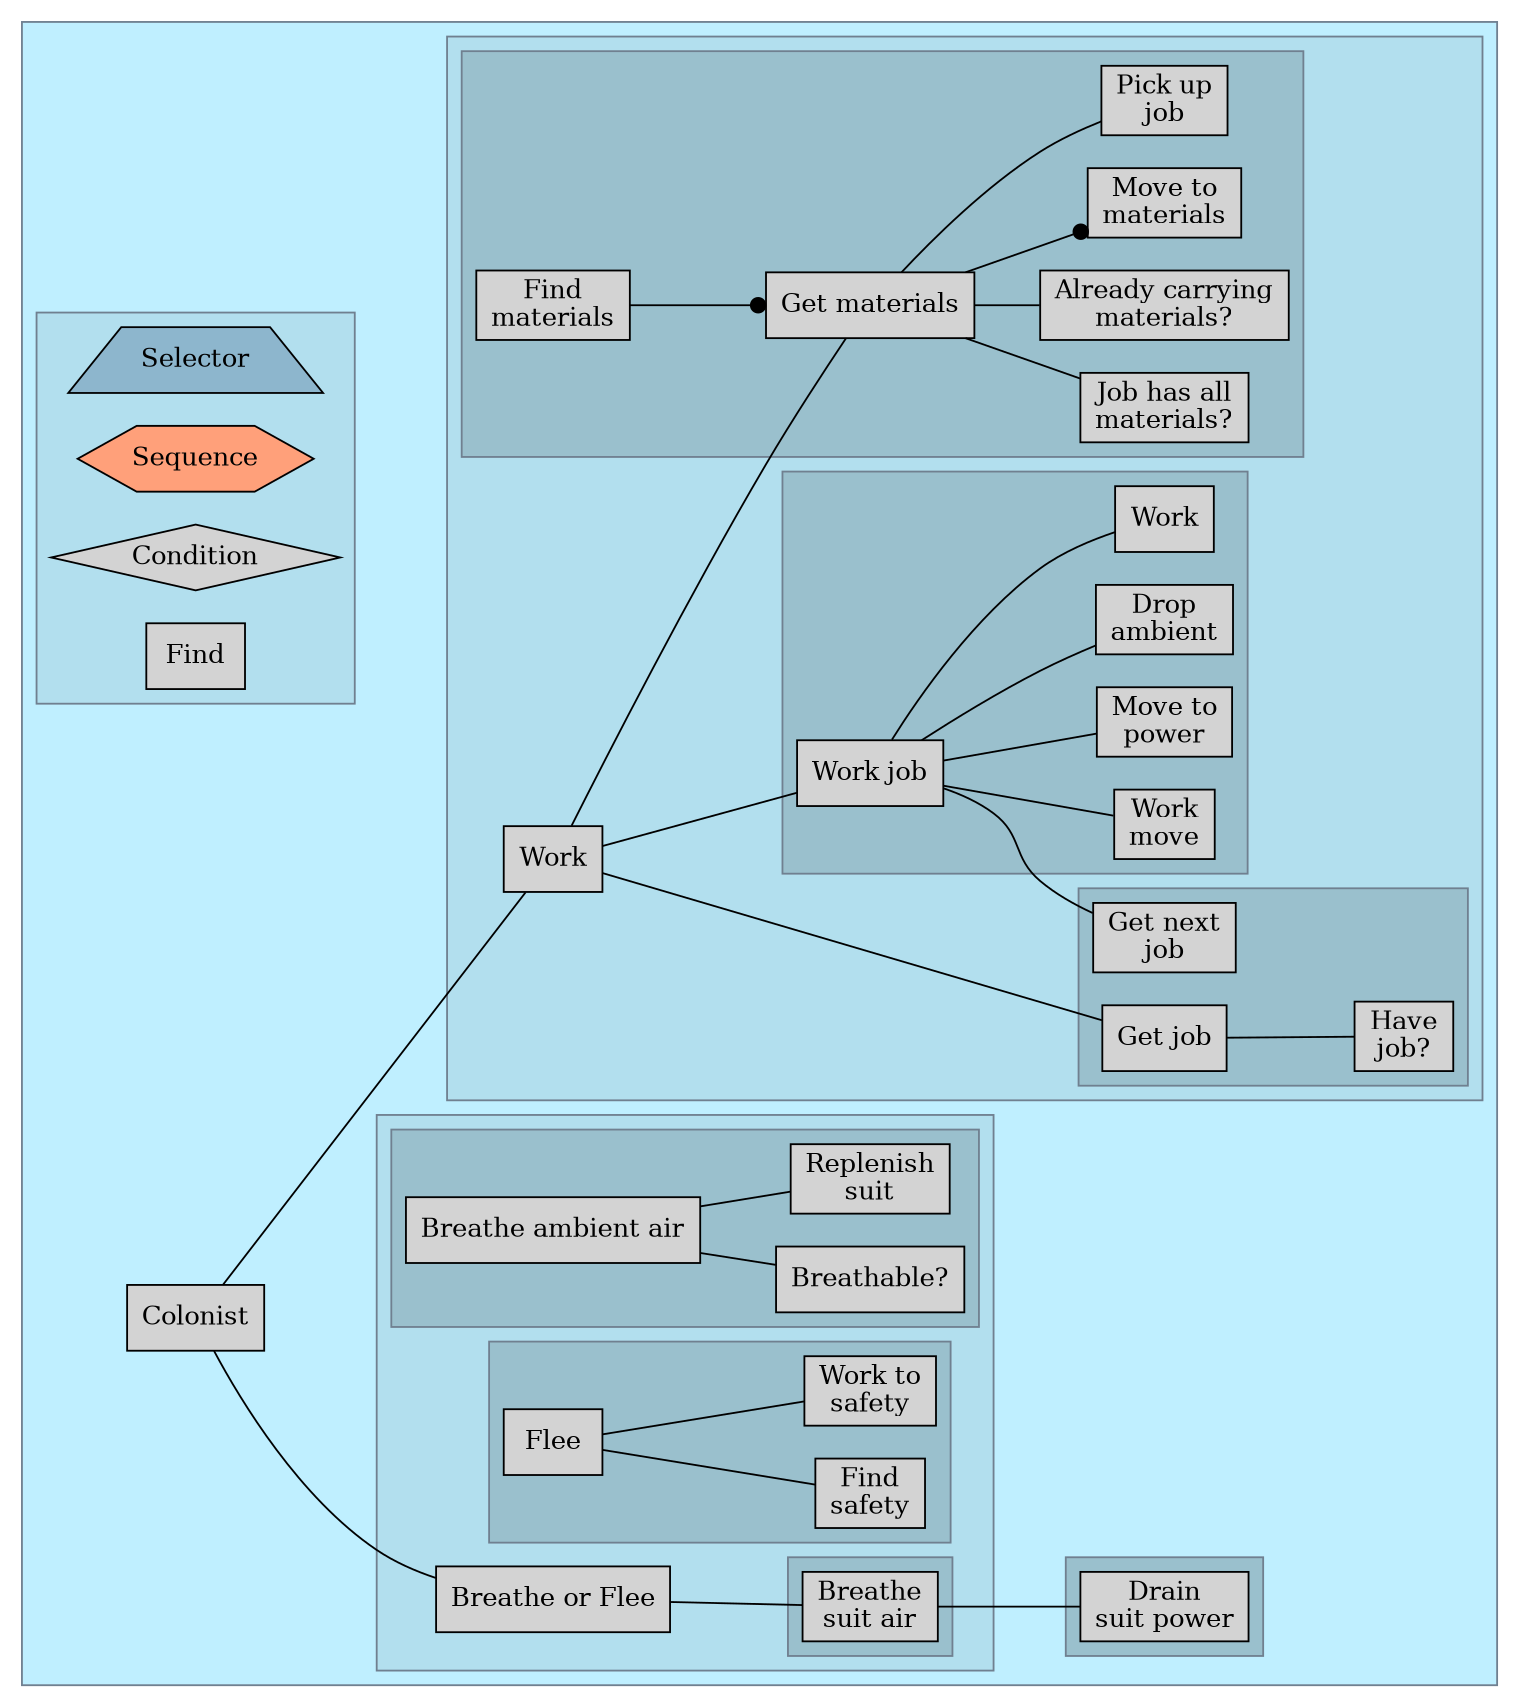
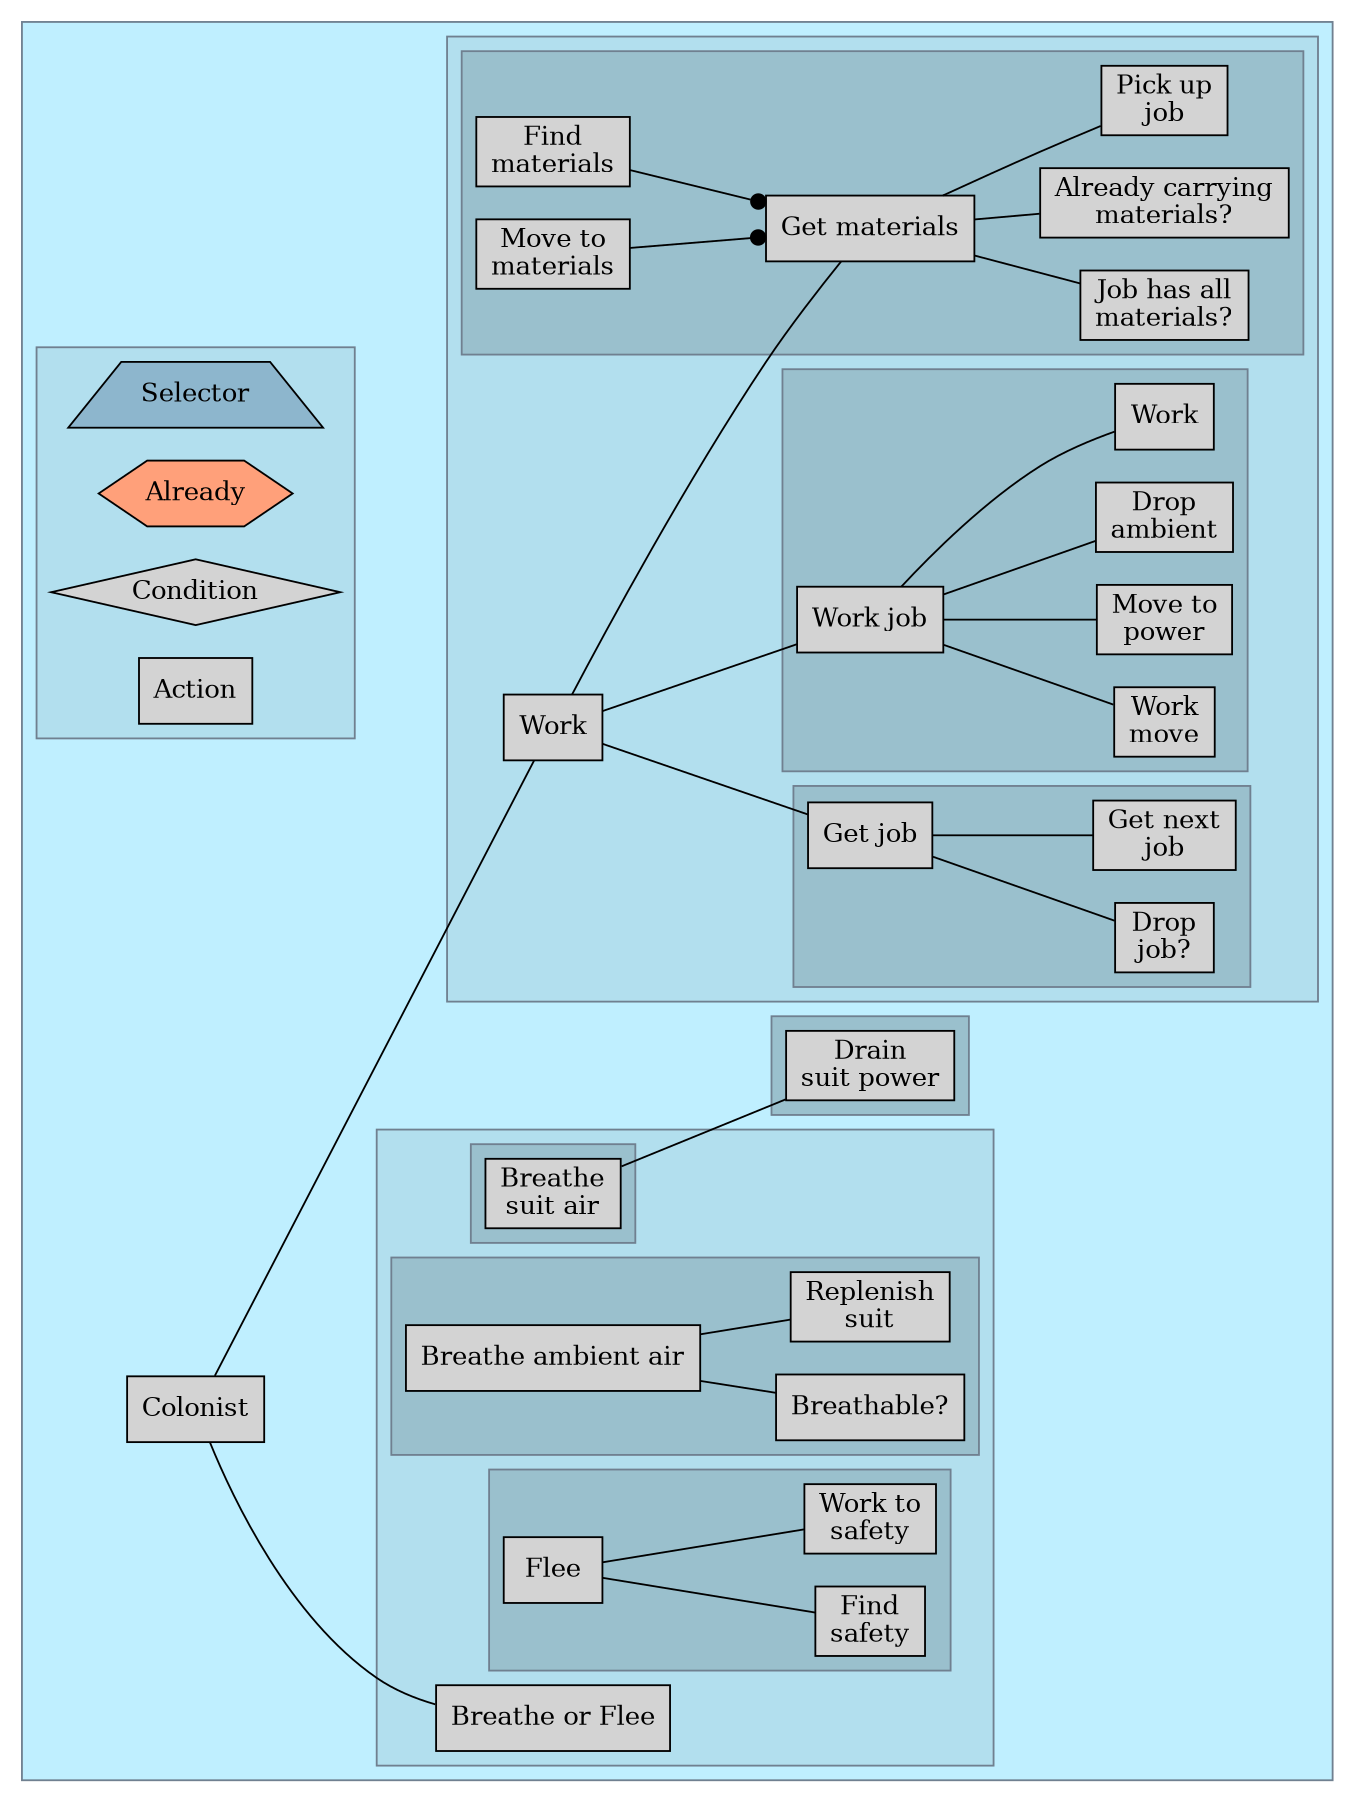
edge "Get materials" -> "Move to materials": reversed
node "Sequence": label "Sequence" -> "Already"
node "Find": label "Find" -> "Action"
edge "Work job" -- "Get next job": now "Get job" -- "Get next job"
node "Have job?": label "Have job?" -> "Drop job?"
edge "Breathe or Flee" -- "Breathe suit air": removed
